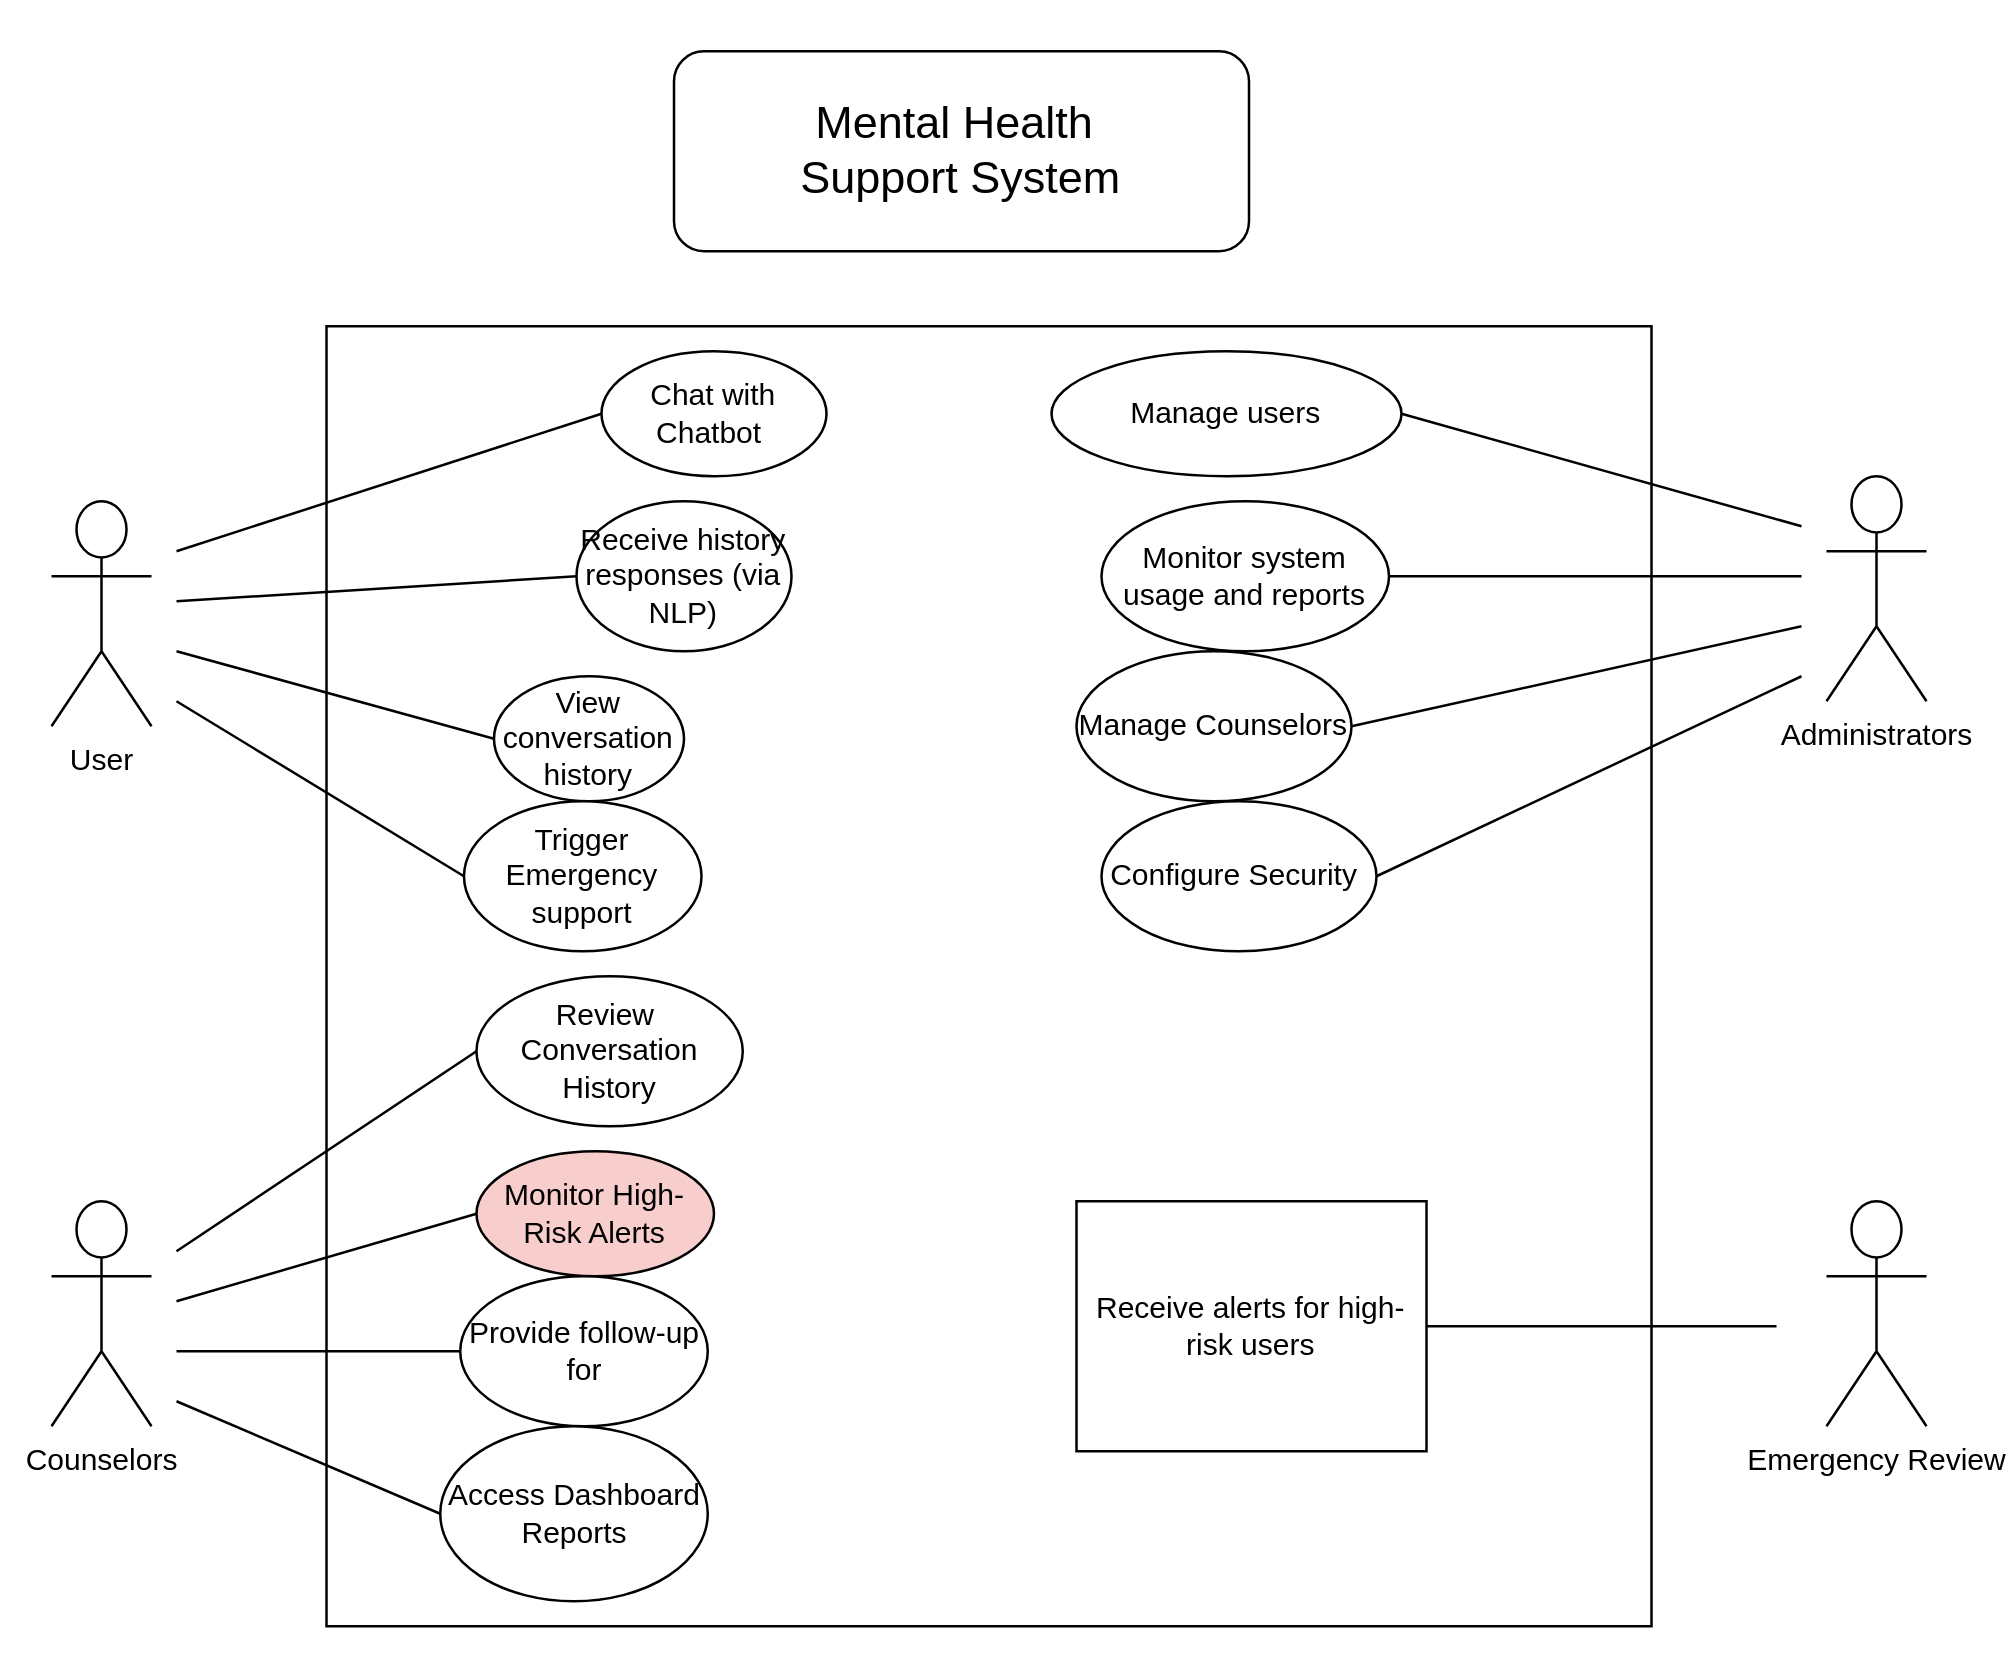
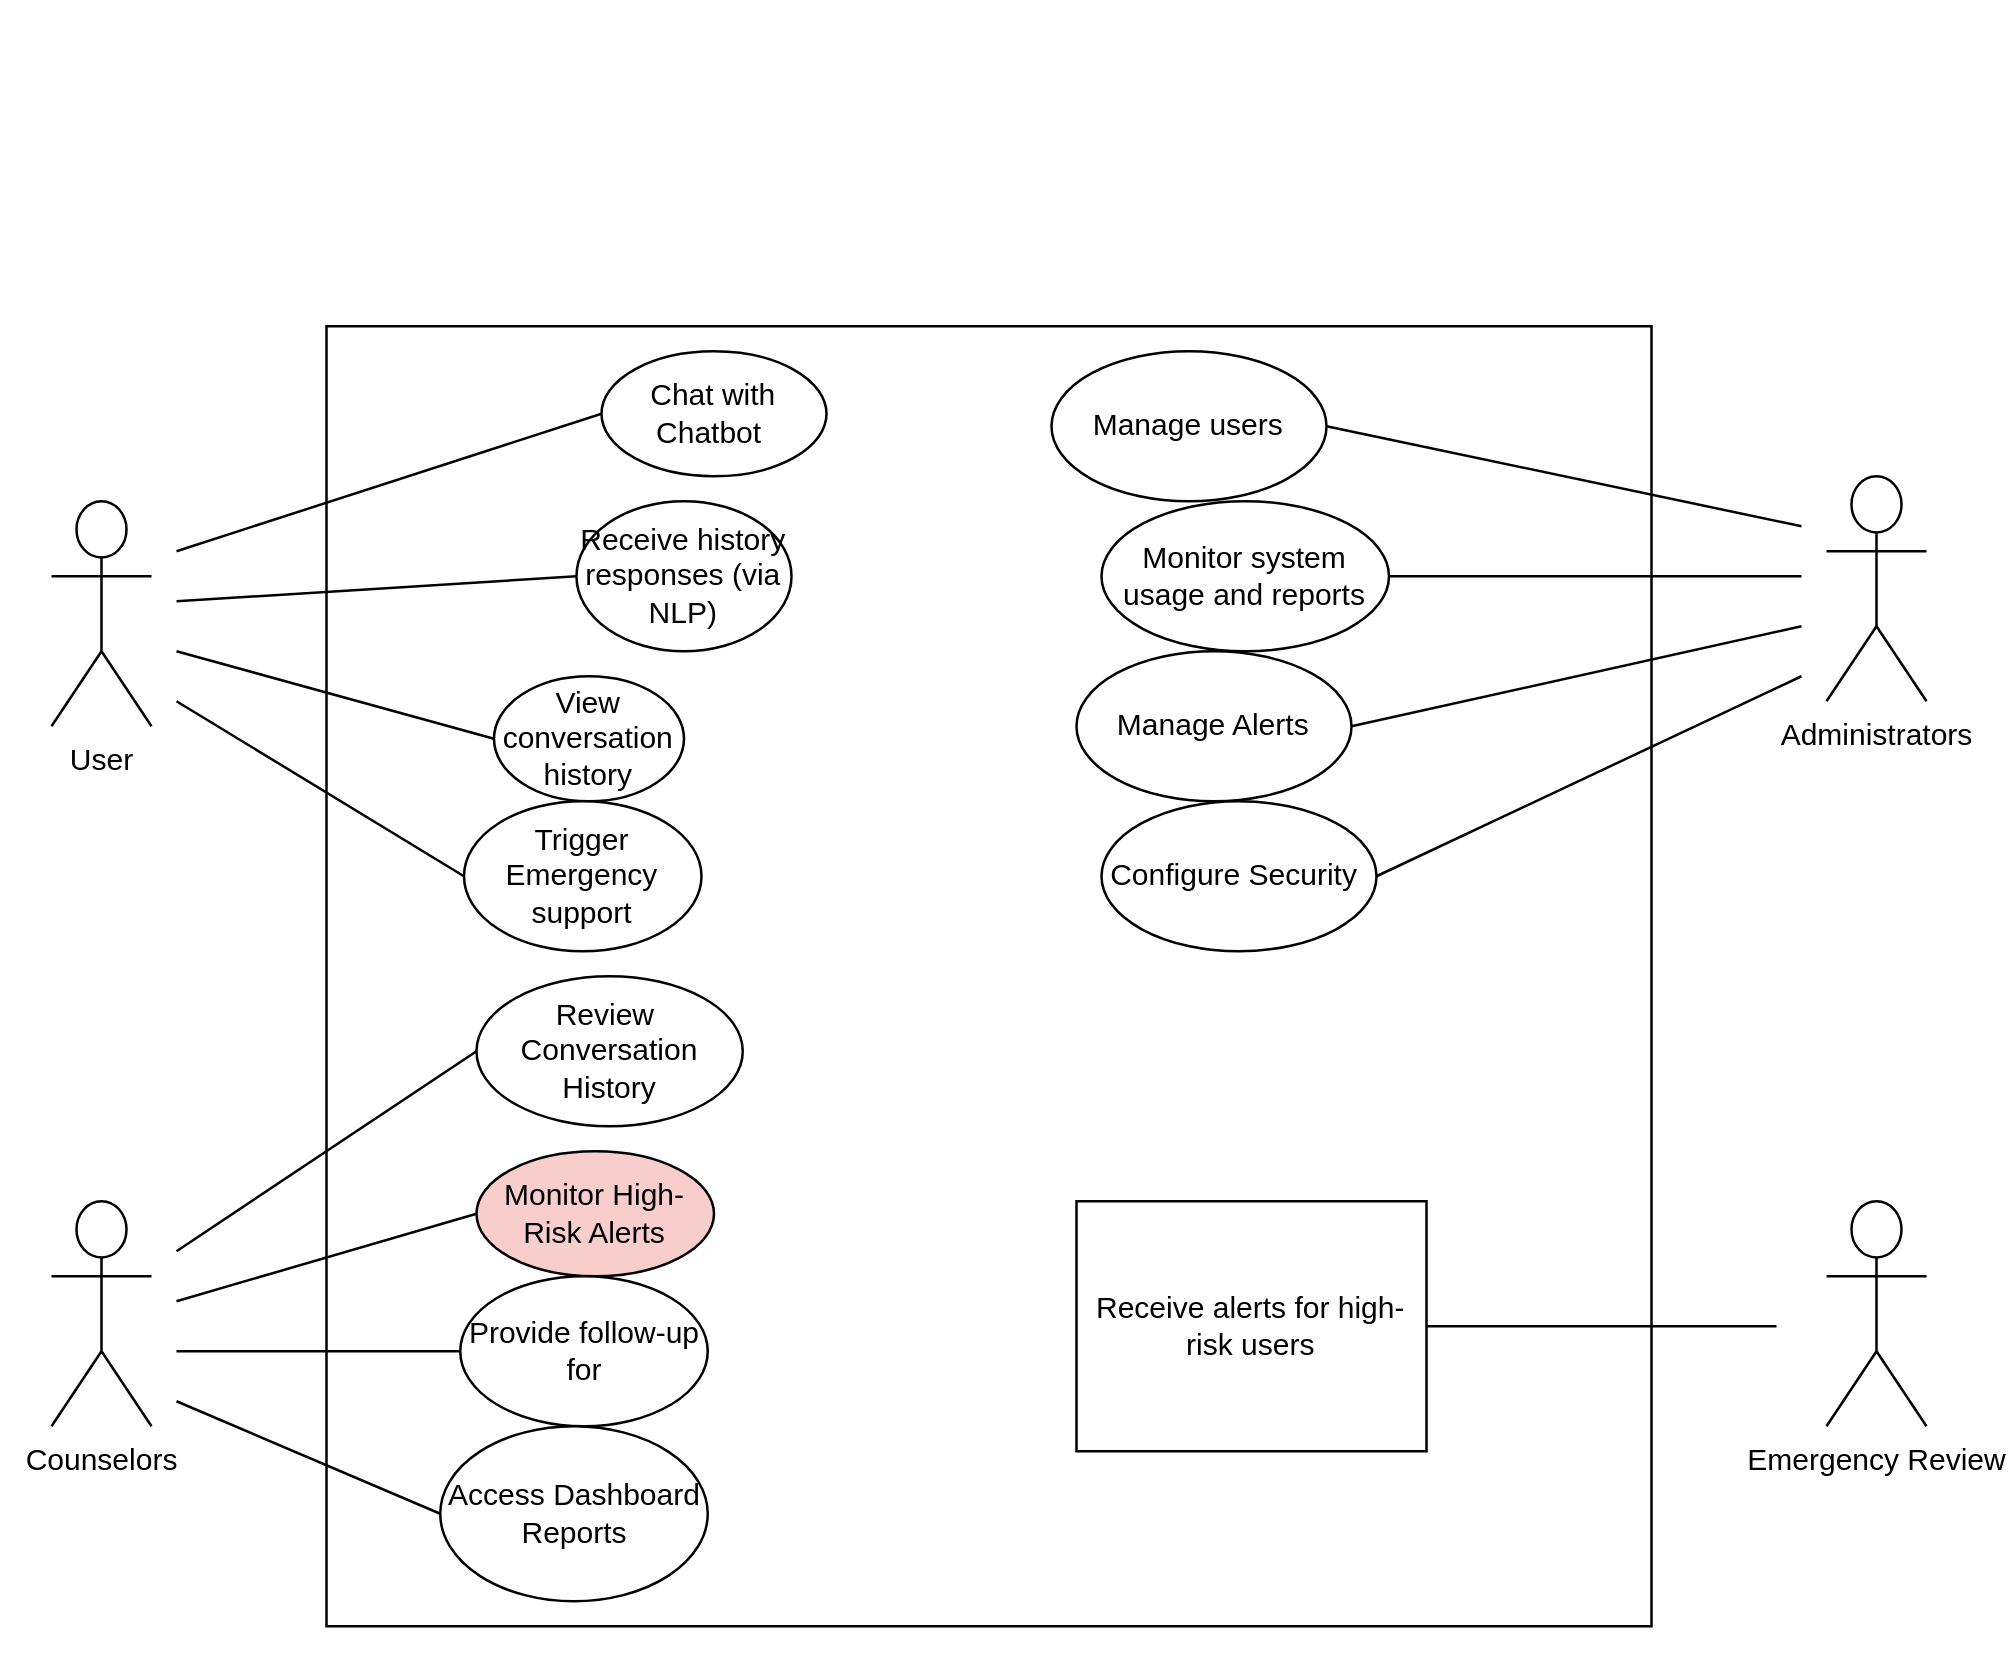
node "Mental Health Support System": removed
node "Manage users": size 350x125 -> 275x150
node "Manage Counselors": label "Manage Counselors" -> "Manage Alerts"
